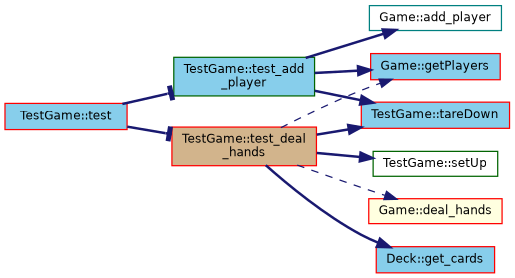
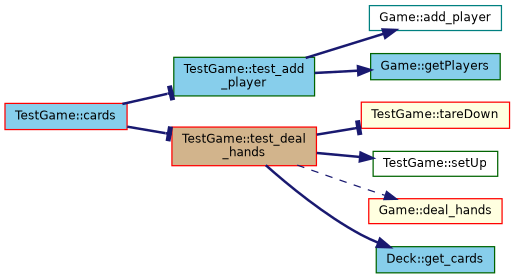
node "Game::getPlayers": color red -> darkgreen
edge "TestGame::test_add _player" -> "TestGame::tareDown": removed
edge "TestGame::test_deal _hands" -> "Game::getPlayers": removed
node "TestGame::tareDown": fillcolor skyblue -> lightyellow
node "TestGame::test": label "TestGame::test" -> "TestGame::cards"
edge "TestGame::test_deal _hands" -> "TestGame::tareDown": arrowhead normal -> tee
node "Deck::get_cards": color red -> darkgreen
